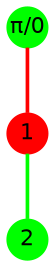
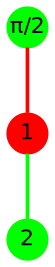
node "π/0": label "π/0" -> "π/2"
